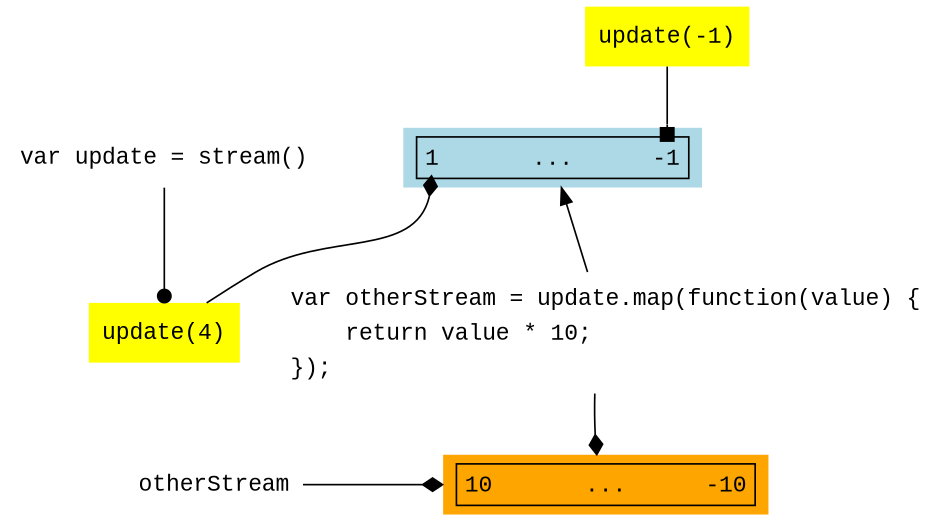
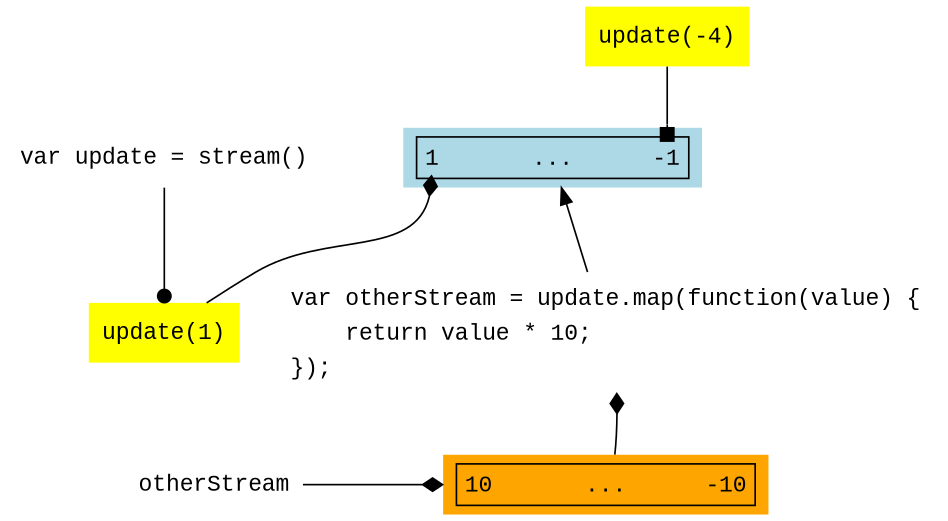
node "update(-1)": label "update(-1)" -> "update(-4)"
node "update(4)": label "update(4)" -> "update(1)"
edge "var otherStream = update.map(function(value) {" -> "10": reversed
